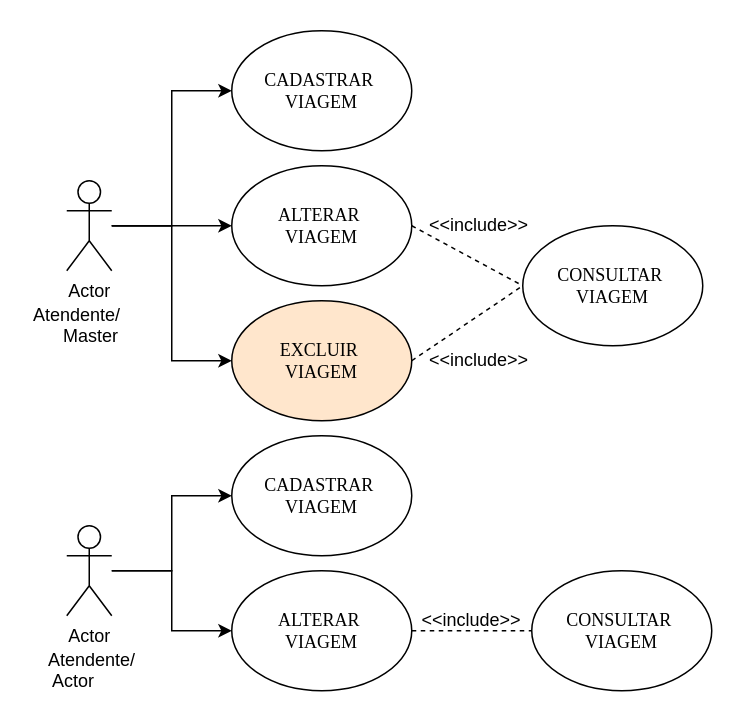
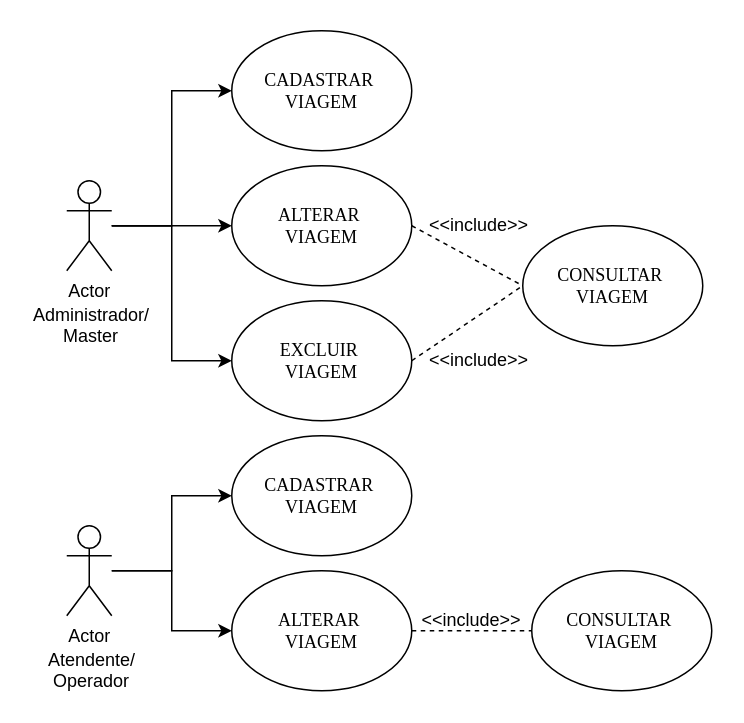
node "Atendente/ Master": label "Atendente/ Master" -> "Administrador/ Master"
node "EXCLUIR VIAGEM": fillcolor #ffe6cc -> #ffffff
node "Atendente/ Actor": label "Atendente/ Actor" -> "Atendente/ Operador"
